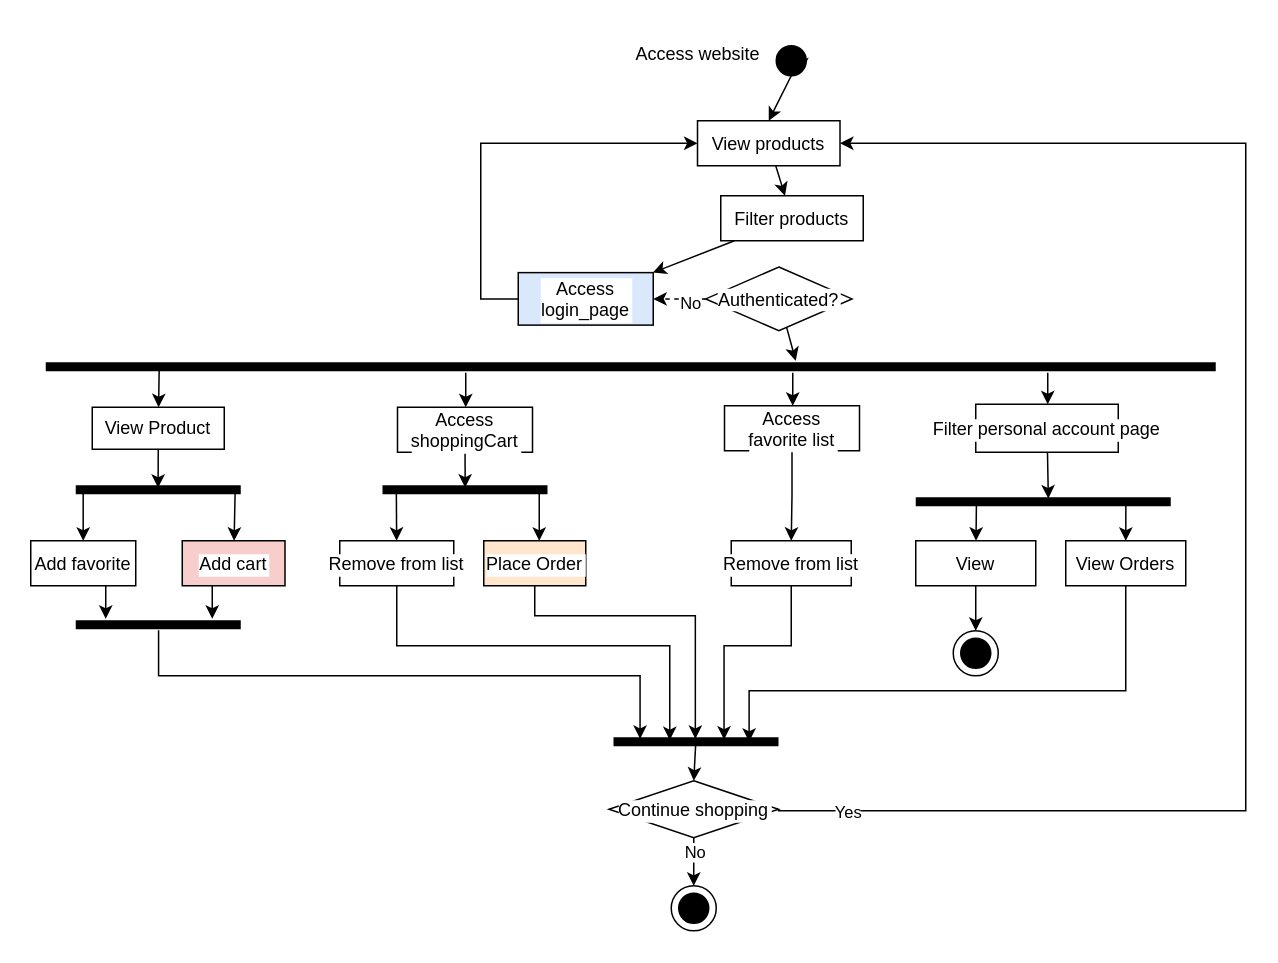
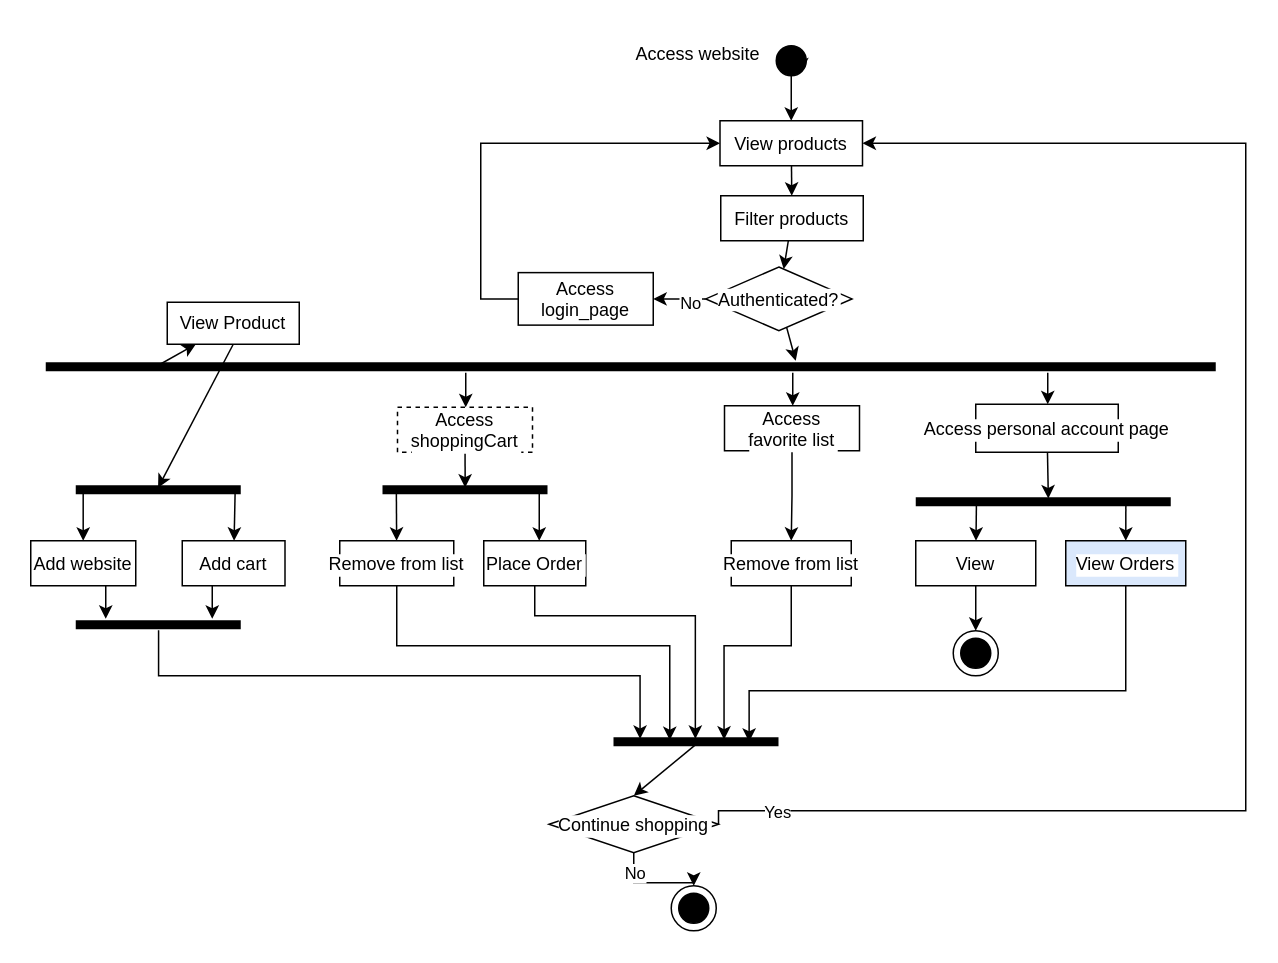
node "View products": moved (769, 143) -> (791, 143)
edge "Filter products" -> "Access login_page": now "Filter products" -> "Authenticated?"
node "Access login_page": fillcolor #dae8fc -> #ffffff
edge "Authenticated?" -> "Access login_page": style dashed -> solid
node "View Product": moved (158, 428) -> (233, 323)
node "Filter personal account page": label "Filter personal account page" -> "Access personal account page"
node "Access shoppingCart": style solid -> dashed
node "Add cart": fillcolor #f8cecc -> #ffffff
node "Place Order": fillcolor #ffe6cc -> #ffffff
node "View Orders": fillcolor #ffffff -> #dae8fc
node "Add favorite": label "Add favorite" -> "Add website"
node "Continue shopping": moved (694, 809) -> (634, 824)
